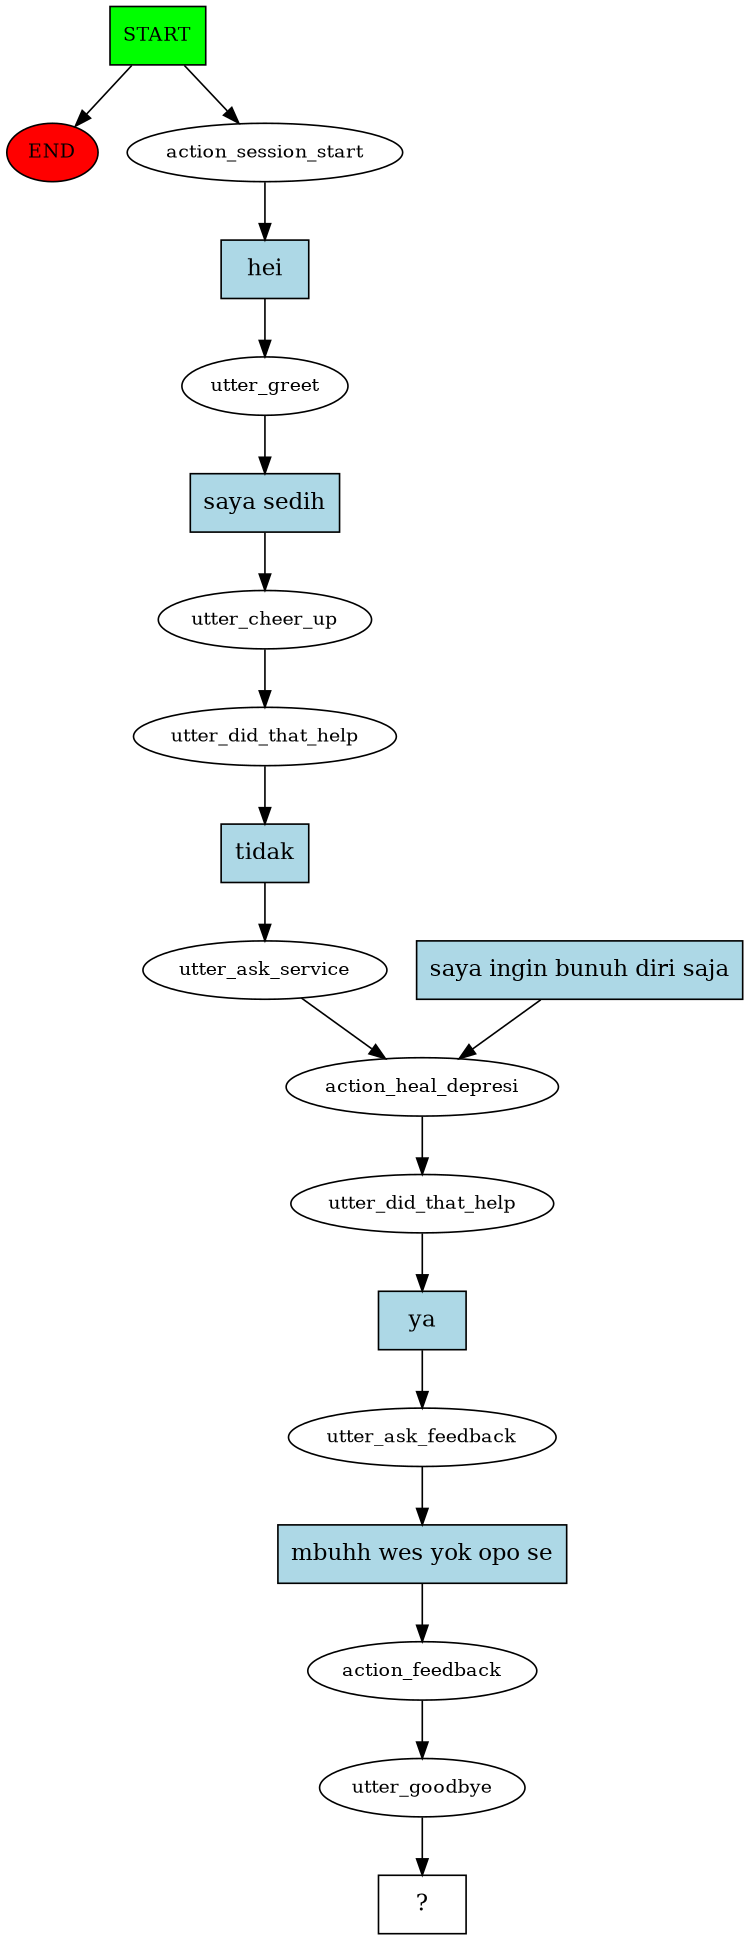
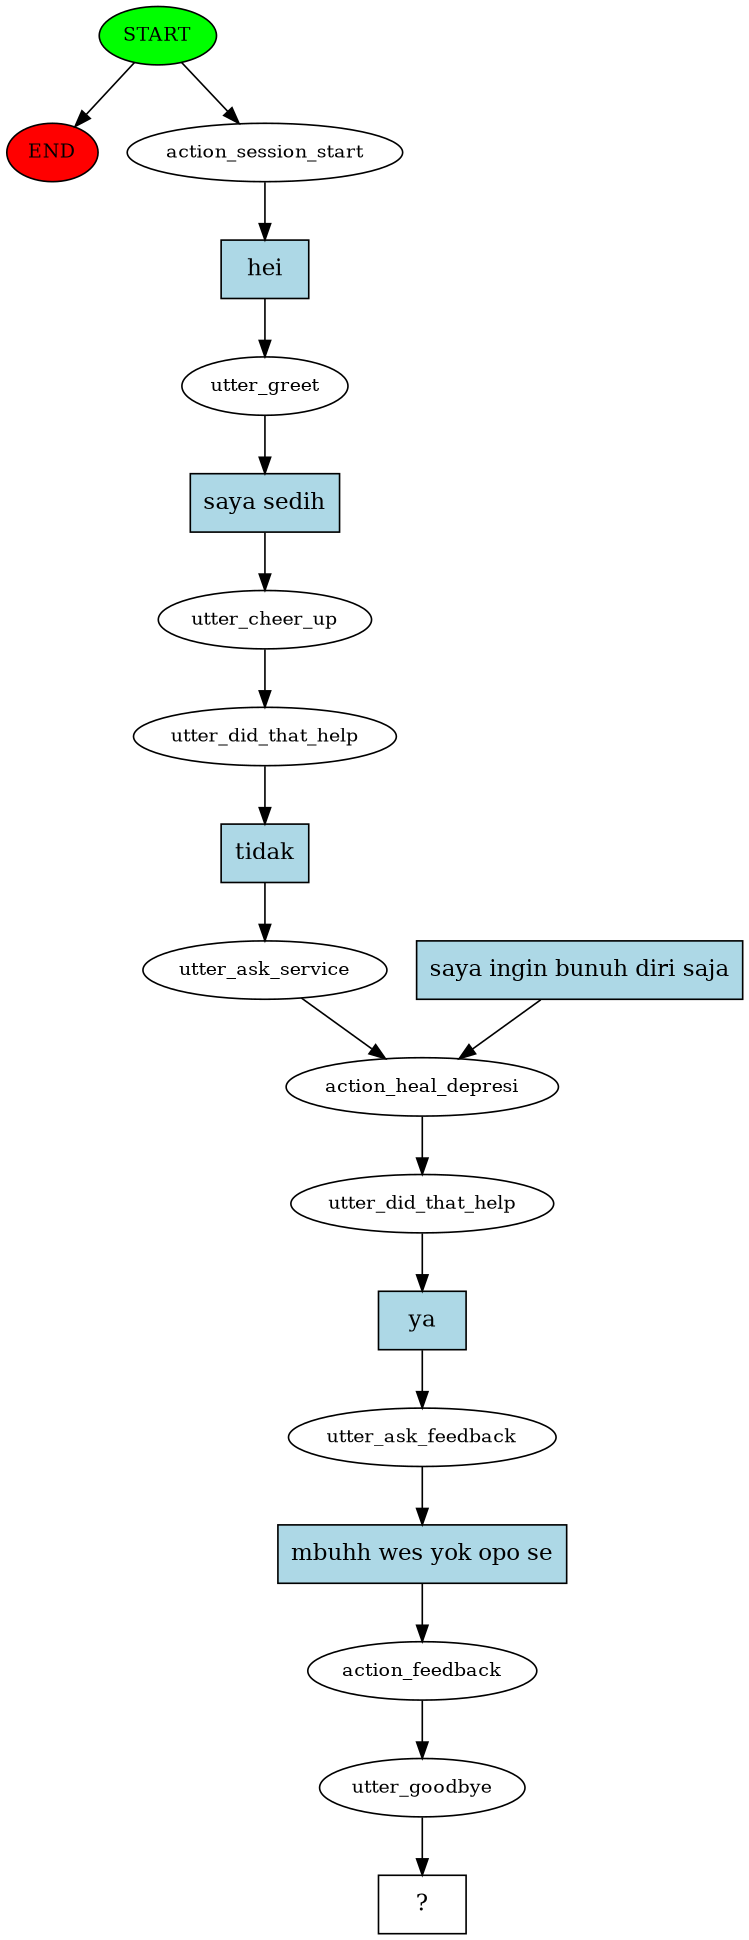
node "START": shape box -> ellipse
